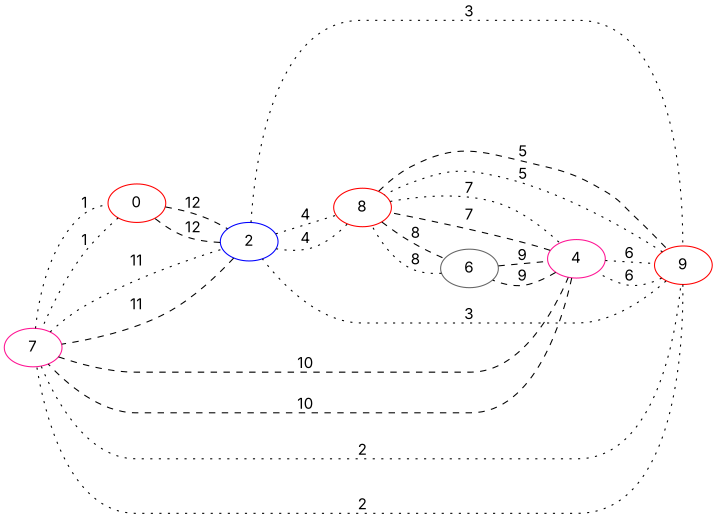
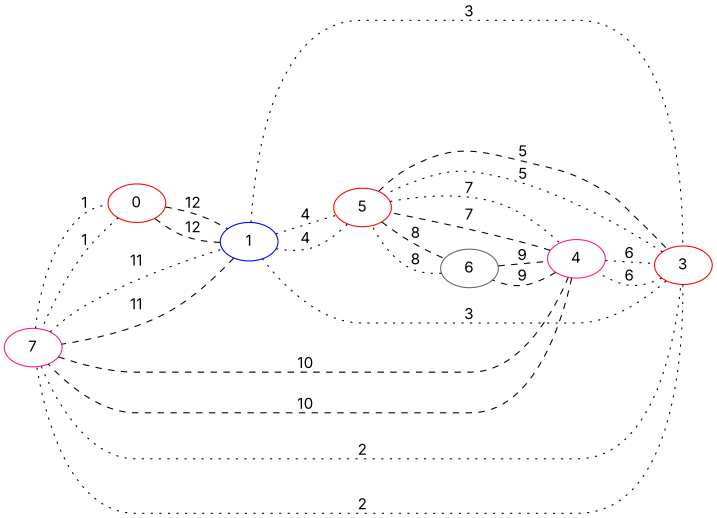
node "8": label "8" -> "5"
node "2": label "2" -> "1"
node "9": label "9" -> "3"
